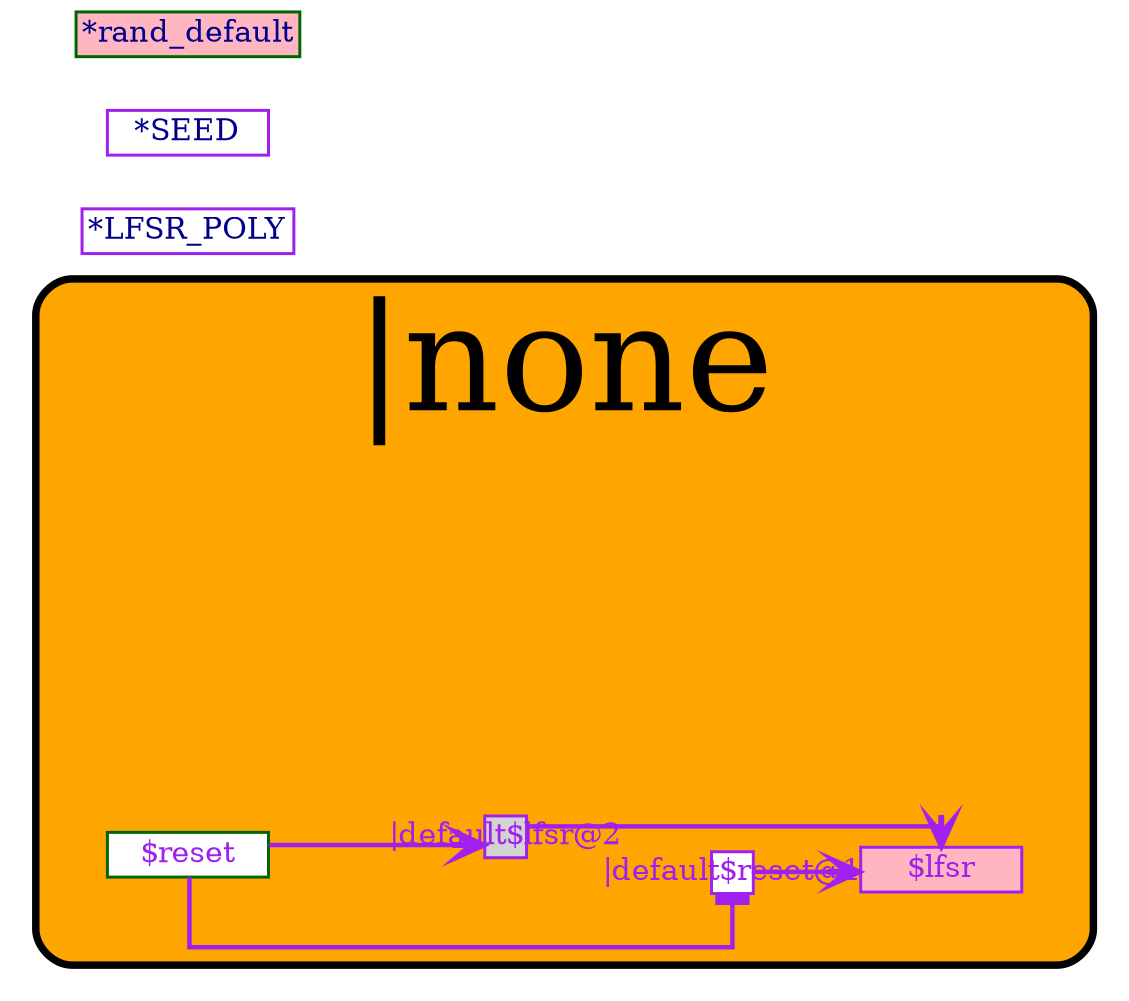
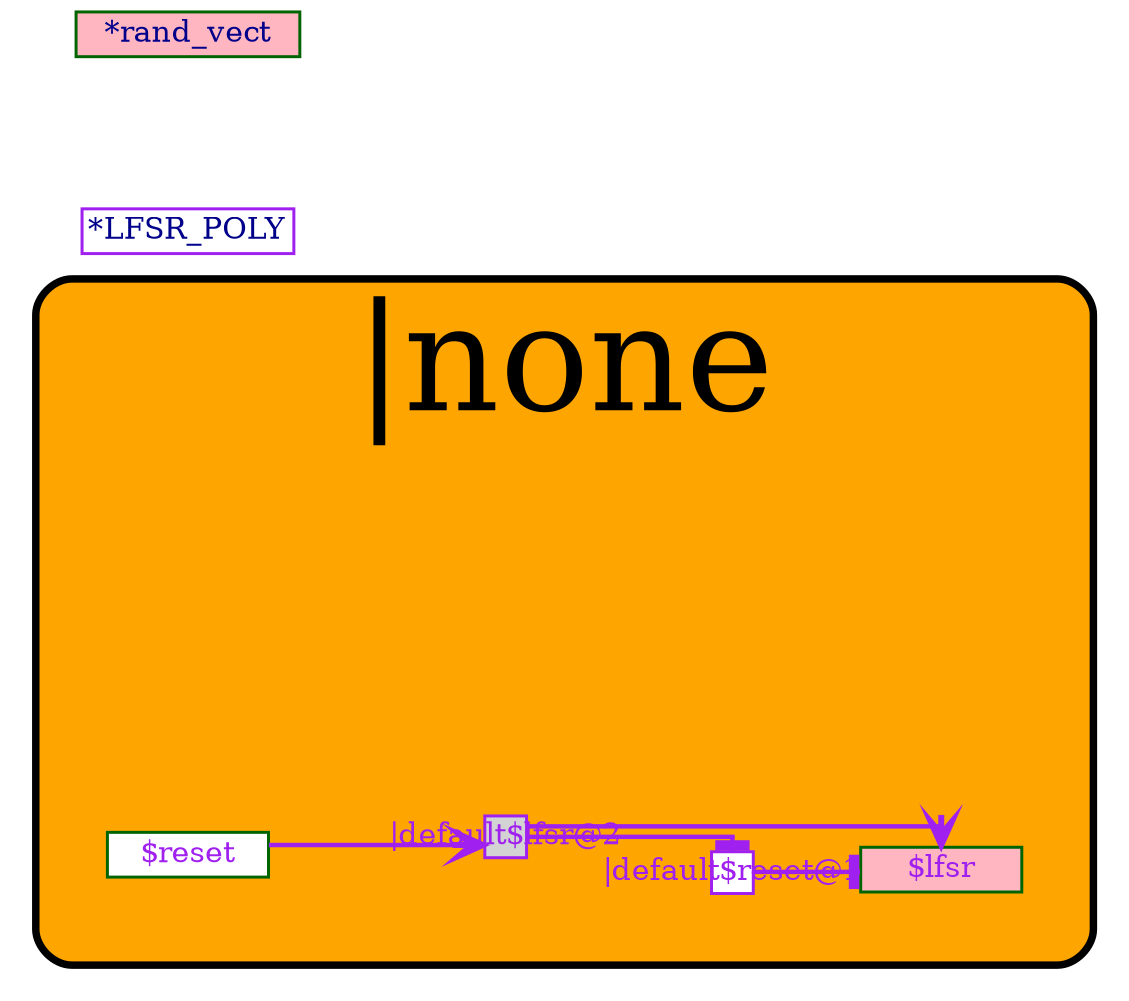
node "*rand_default": label "*rand_default" -> "*rand_vect"
node "*SEED": removed
node "$lfsr": color purple -> darkgreen
edge "|default$reset@1" -> "$lfsr": arrowhead vee -> tee
edge "$reset" -> "|default$reset@1": now "|default$lfsr@2" -> "|default$reset@1"
